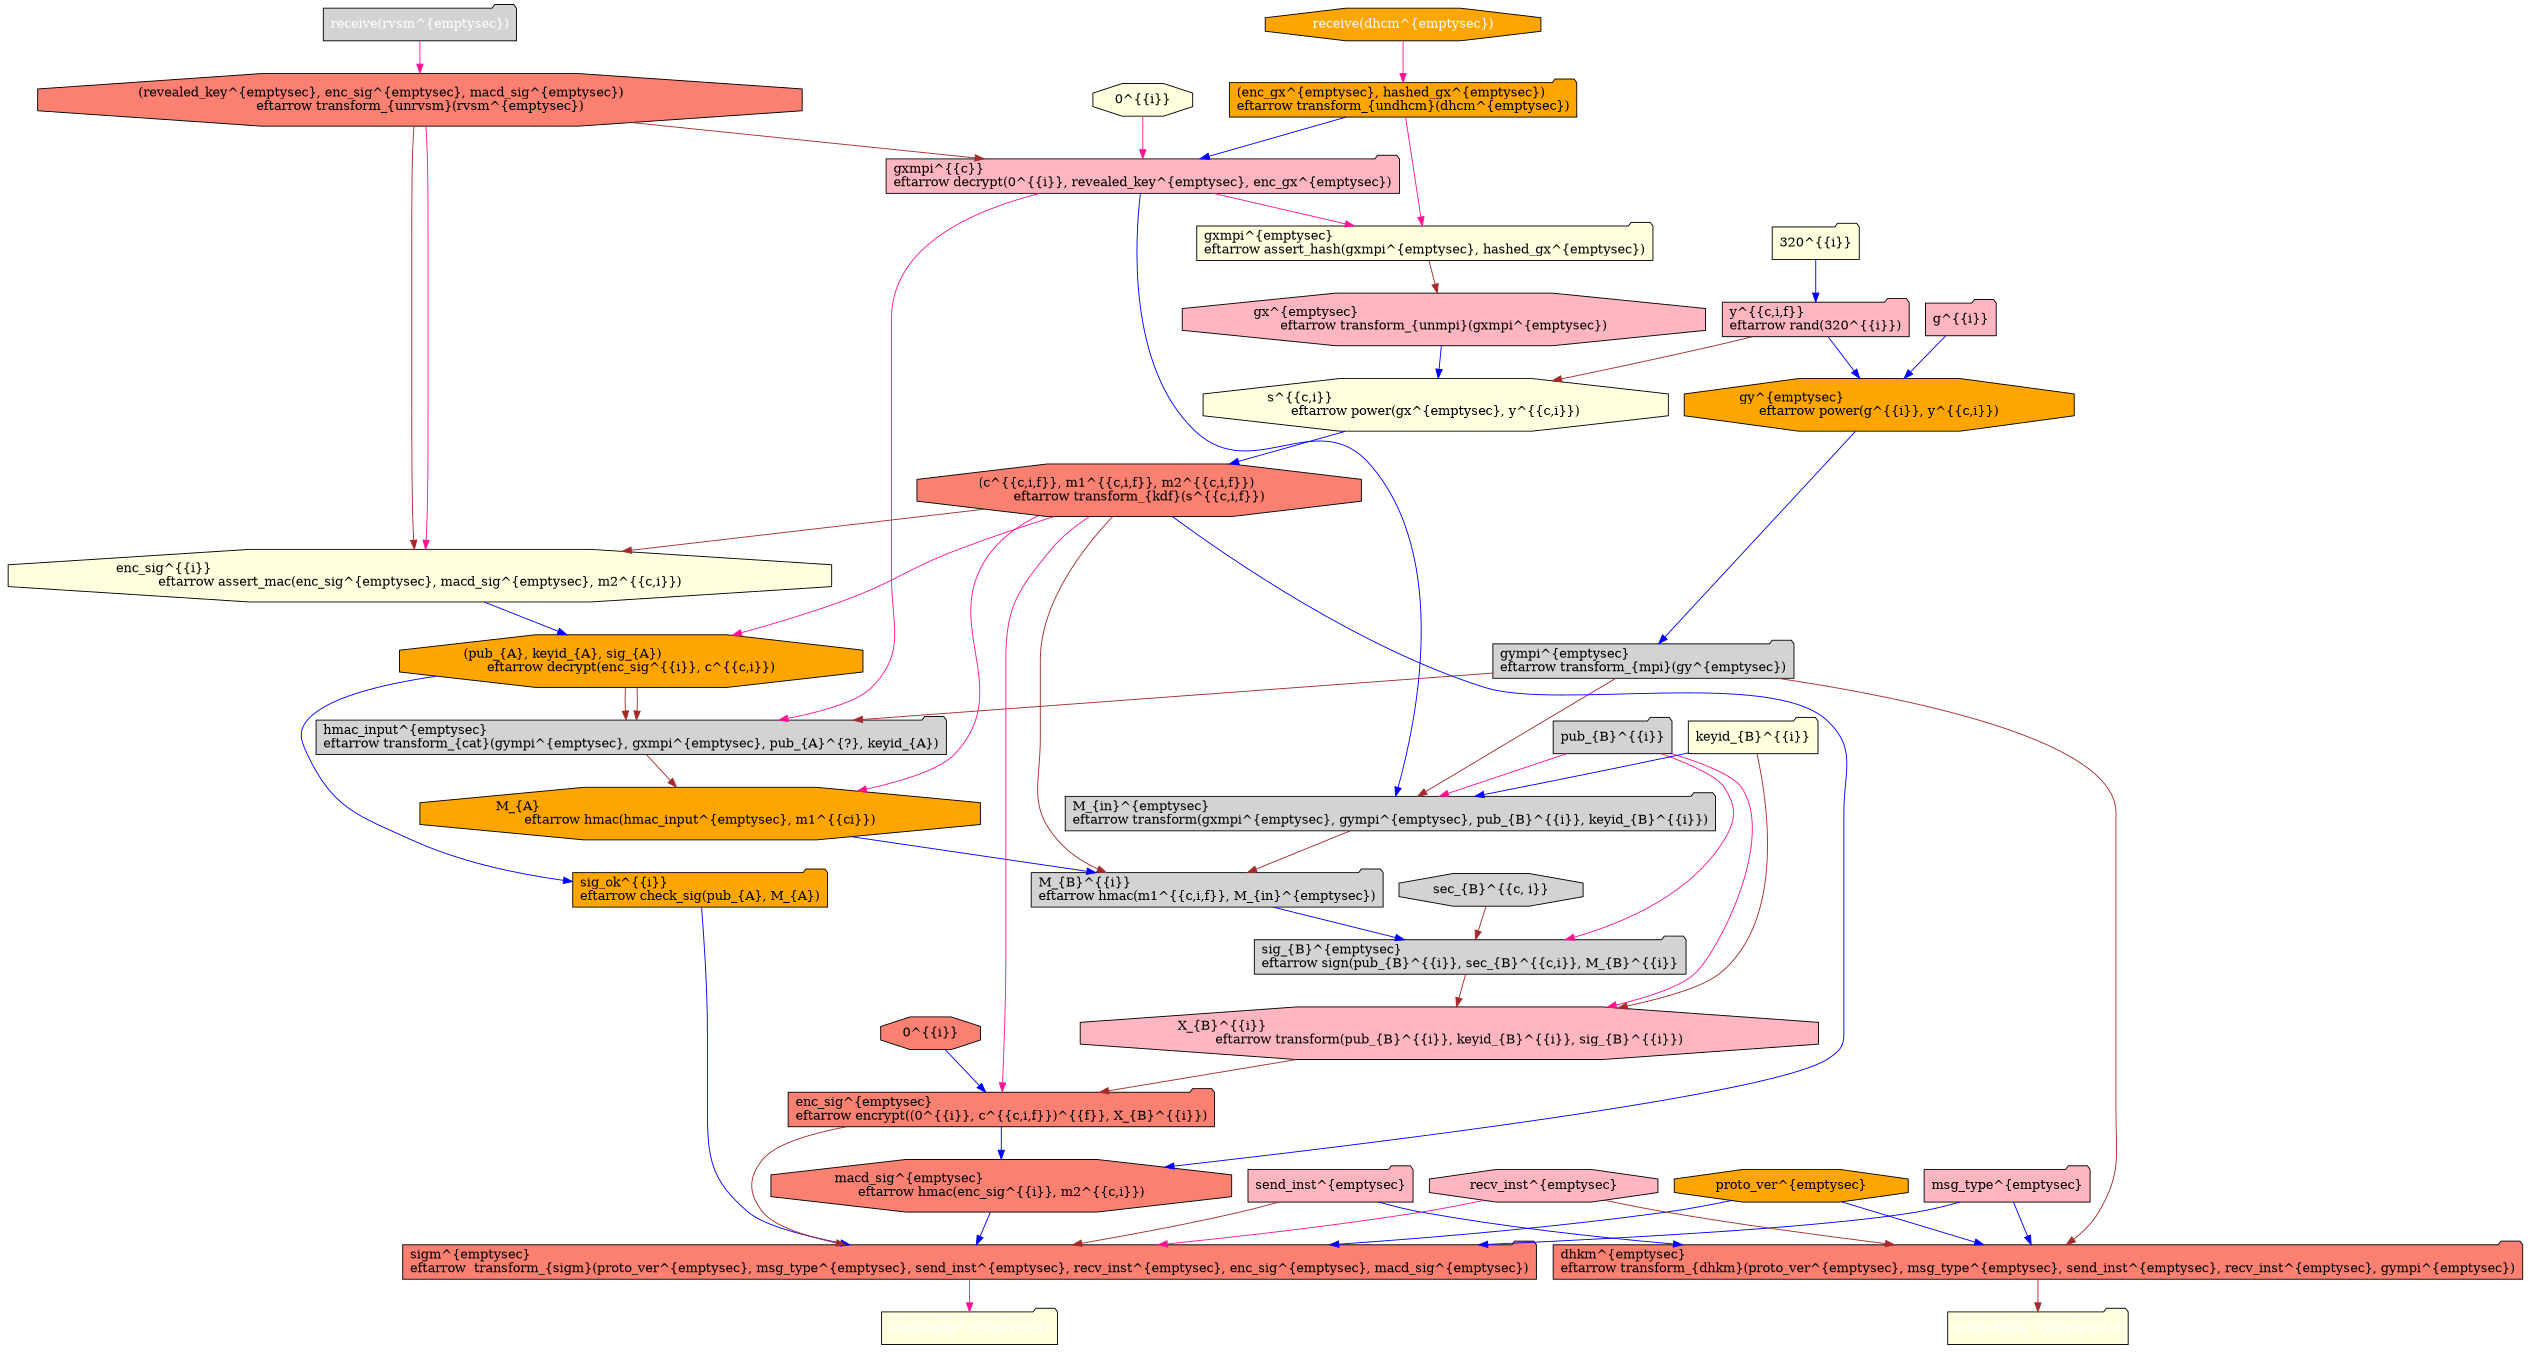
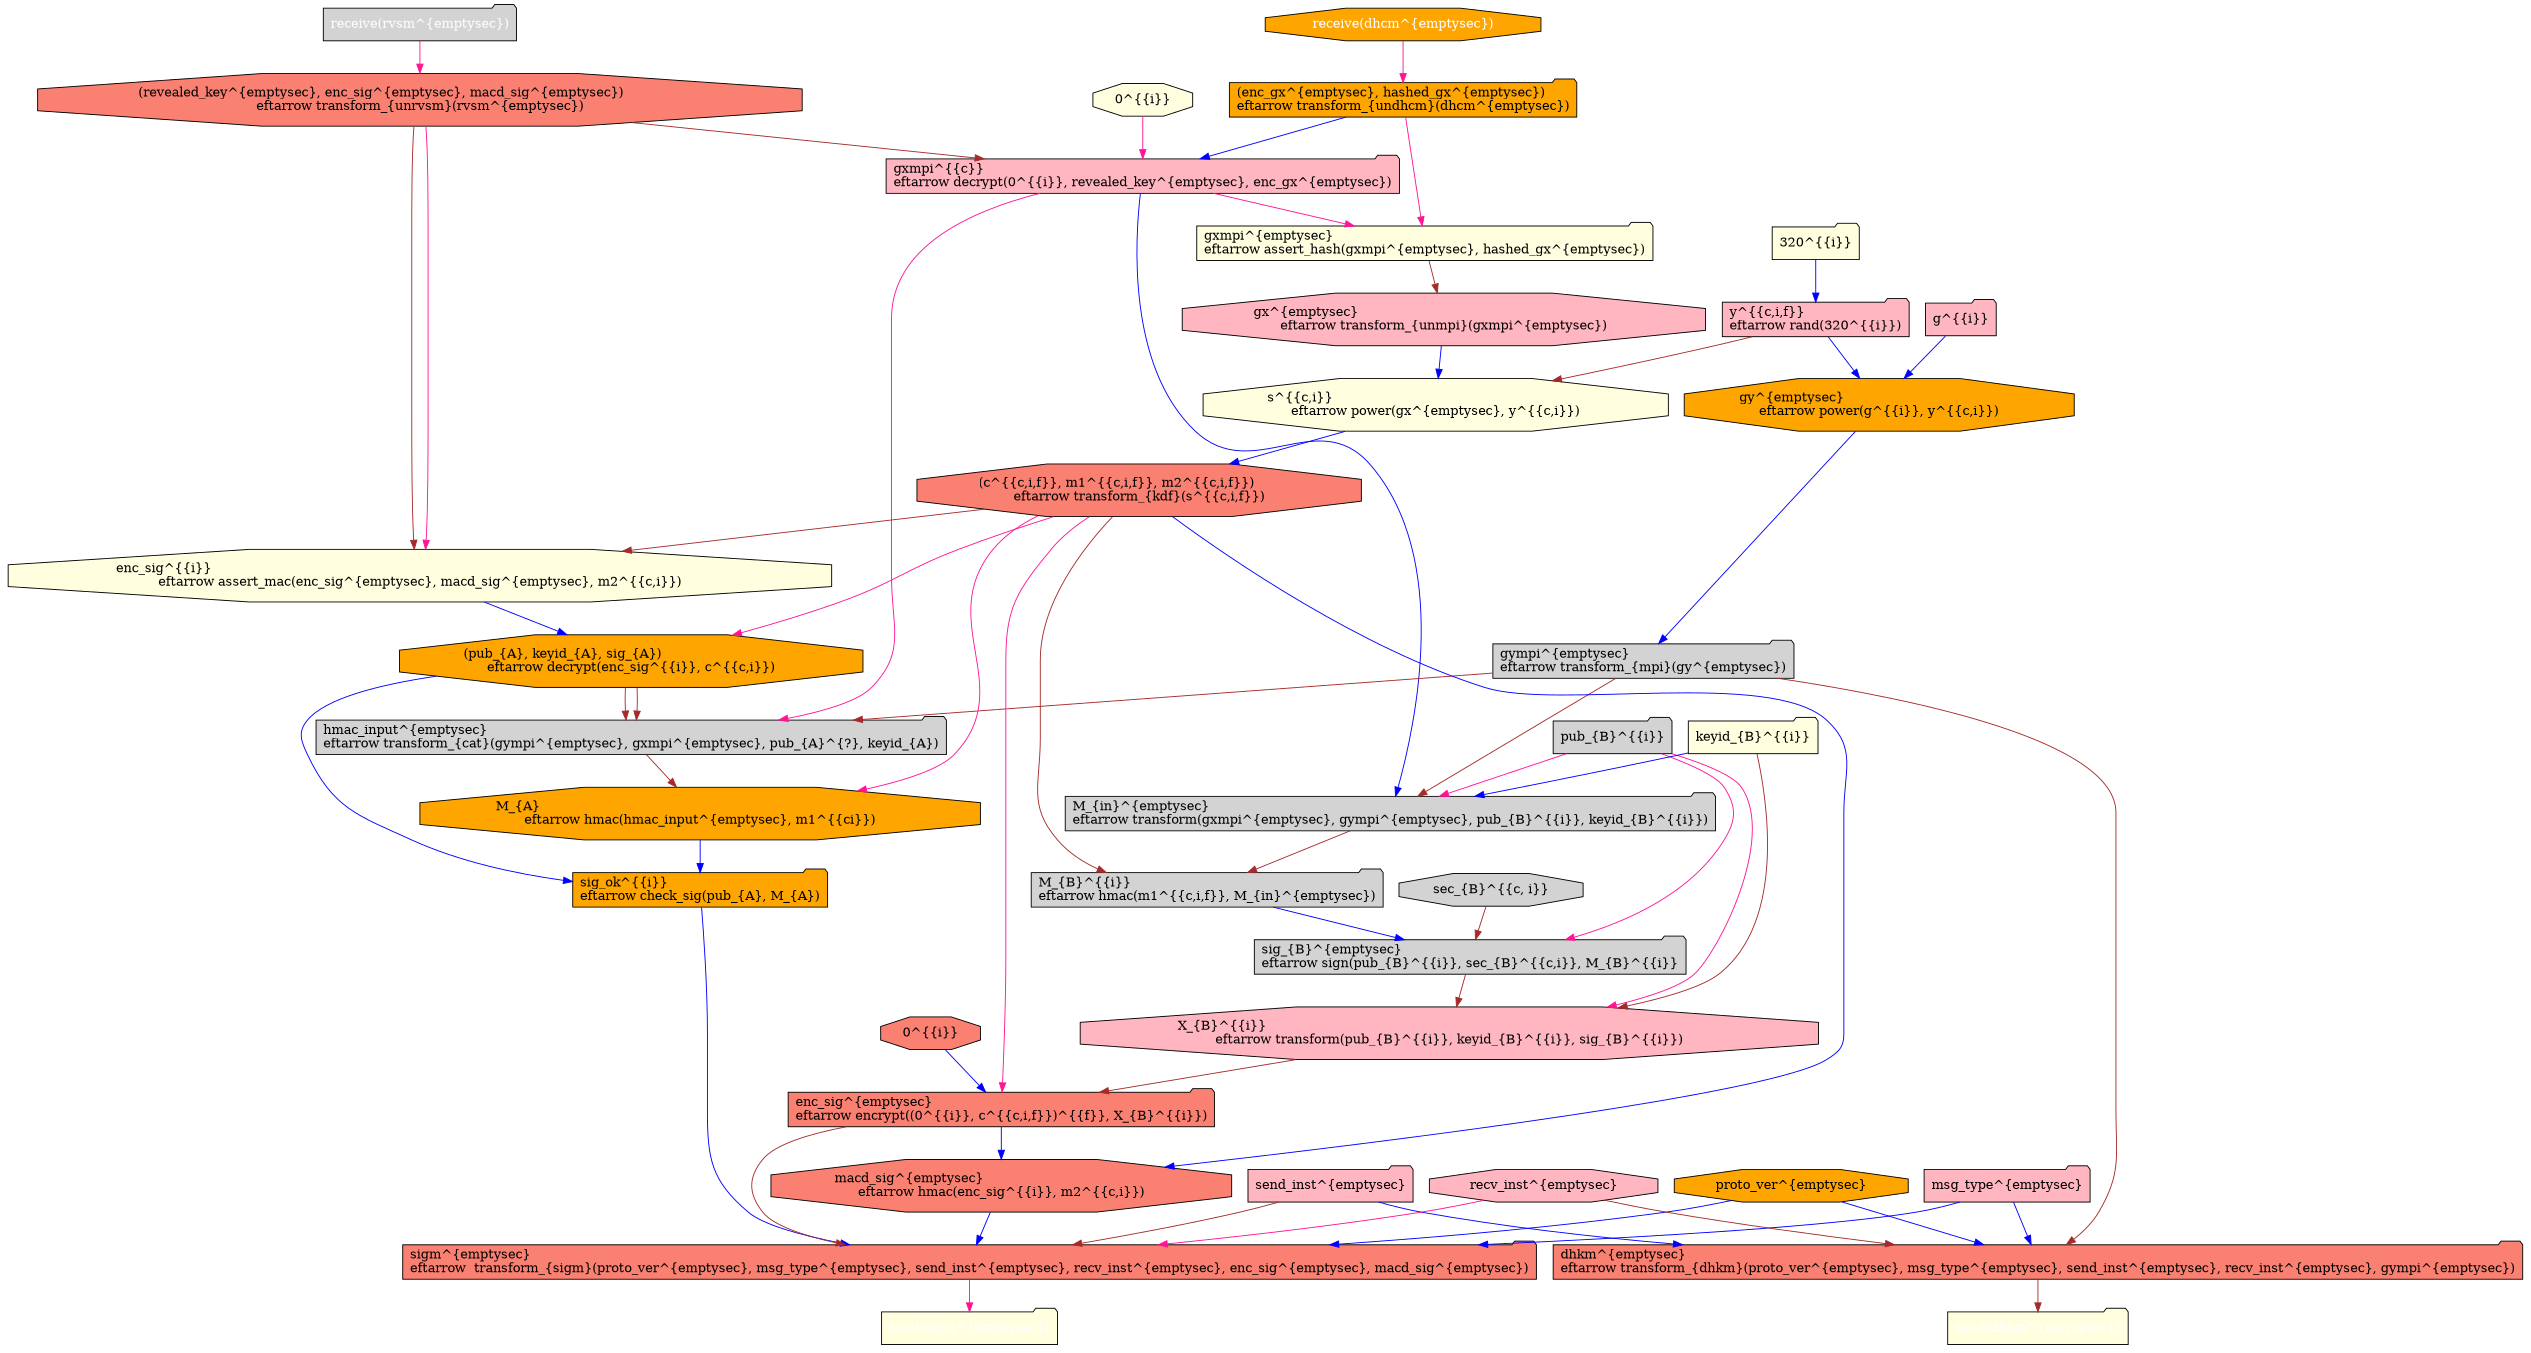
edge "M_{A} eftarrow hmac(hmac_input^{emptysec}, m1^{{ci}})" -> "M_{B}^{{i}} eftarrow hmac(m1^{{c,i,f}}, M_{in}^{emptysec})": now "M_{A} eftarrow hmac(hmac_input^{emptysec}, m1^{{ci}})" -> "sig_ok^{{i}} eftarrow check_sig(pub_{A}, M_{A})"
